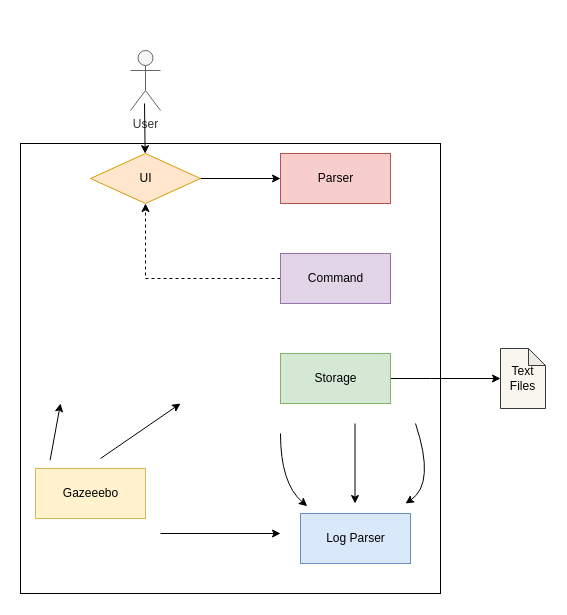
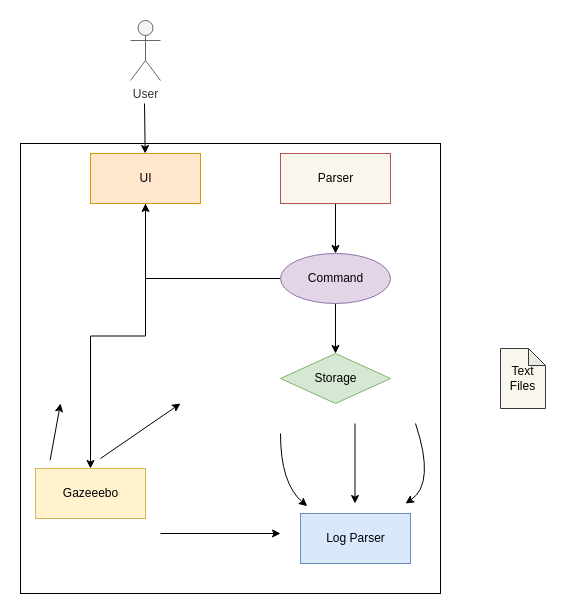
node "User": moved (146, 81) -> (146, 51)
node "UI": shape diamond -> rectangle
edge "UI" -> "Parser": now "UI" -> "Gazeeebo"
node "Parser": fillcolor #f8cecc -> #f9f7ed
edge "Parser" -> "Command": added
edge "Command" -> "UI": style dashed -> solid
node "Command": shape rectangle -> ellipse
edge "Command" -> "Storage": added
node "Storage": shape rectangle -> diamond
edge "Storage" -> "Text Files": removed
